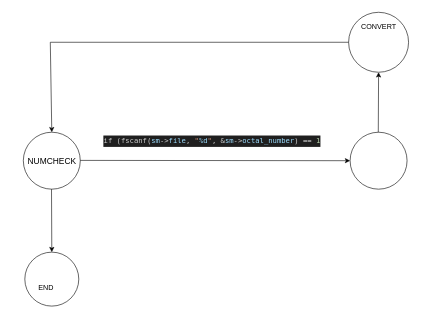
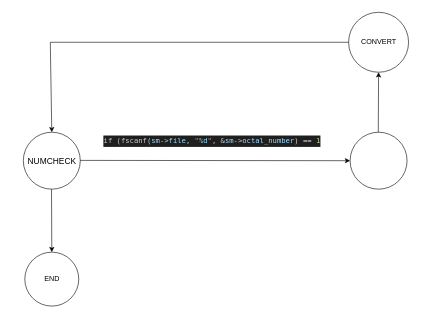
node "CONVERT": moved (379, 27) -> (379, 42)
node "END": moved (46, 288) -> (52, 279)
